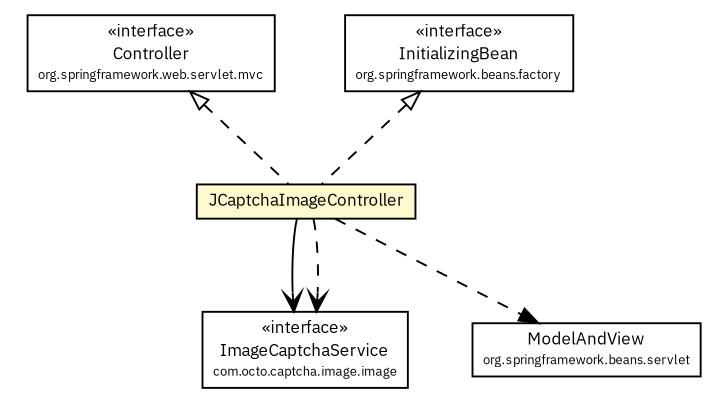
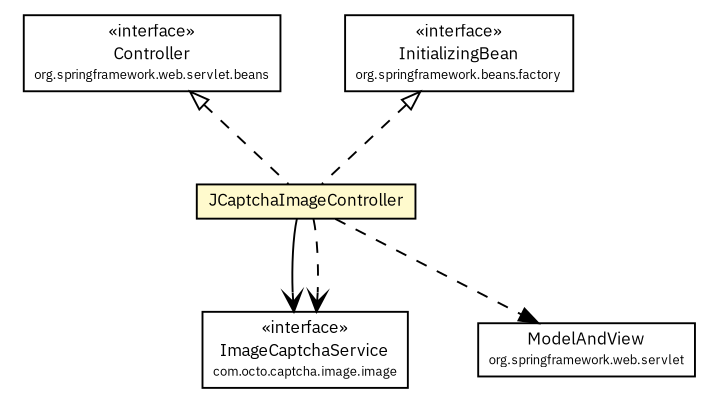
node "Controller": text "org.springframework.web.servlet.mvc" -> "org.springframework.web.servlet.beans"
node "ModelAndView": text "org.springframework.beans.servlet" -> "org.springframework.web.servlet"
